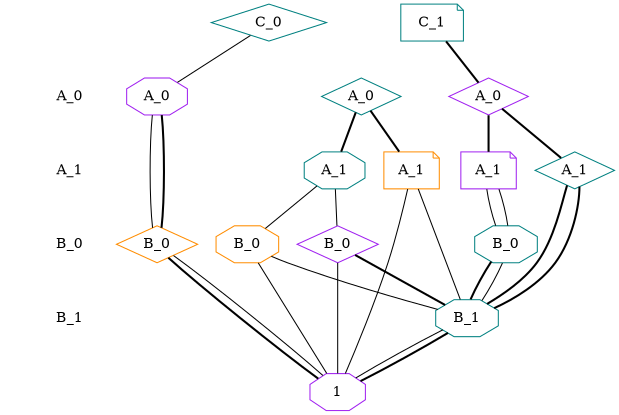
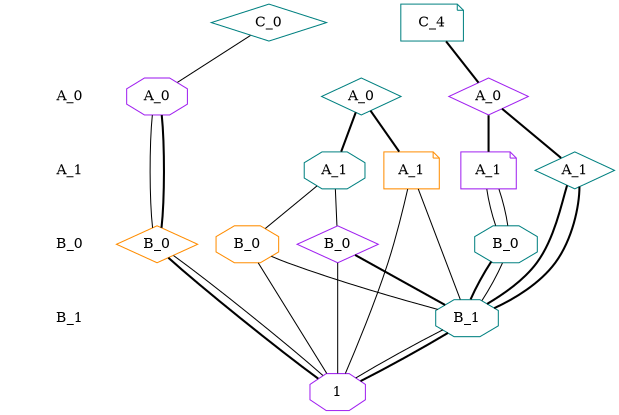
node "C_1": label "C_1" -> "C_4"
